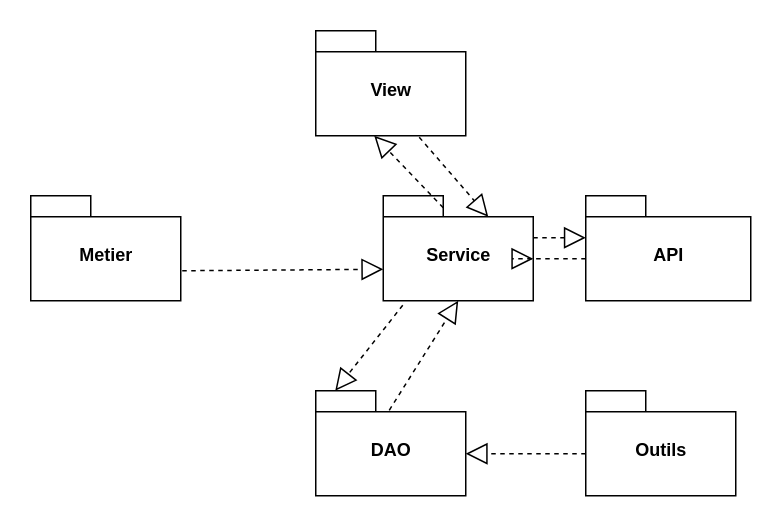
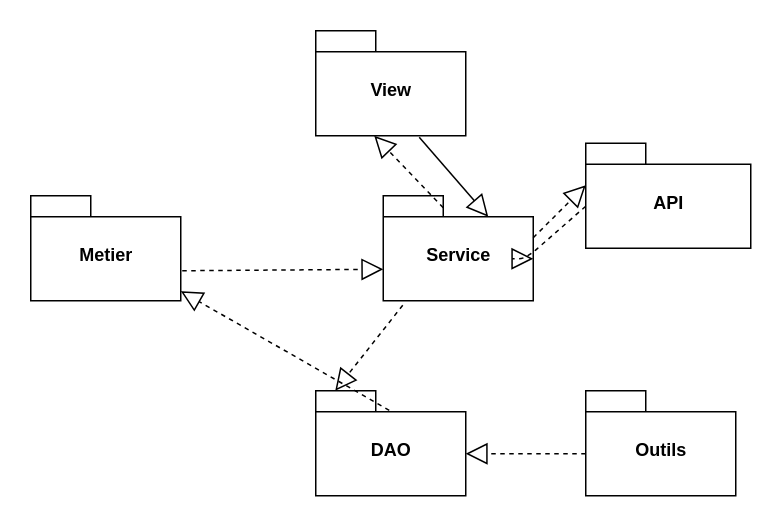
edge "View" -> "Service": style dashed -> solid
node "API": moved (668, 248) -> (668, 196)
edge "DAO" -> "Service": now "DAO" -> "Metier"
